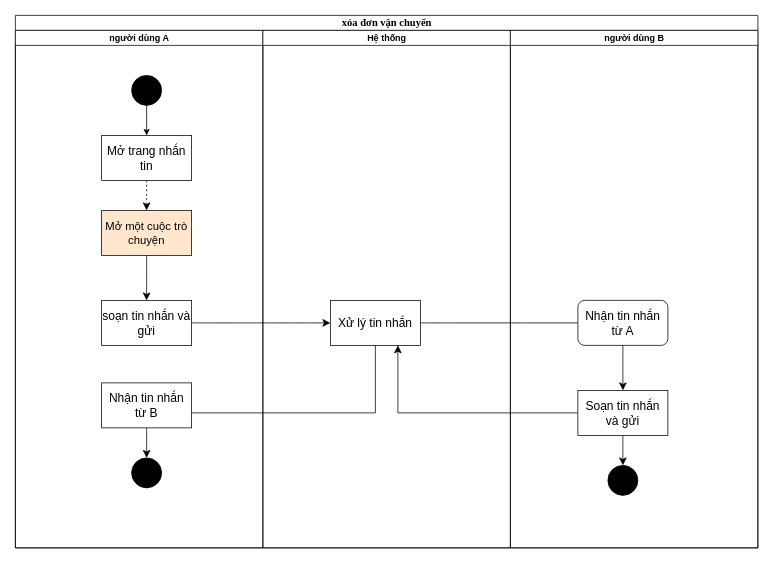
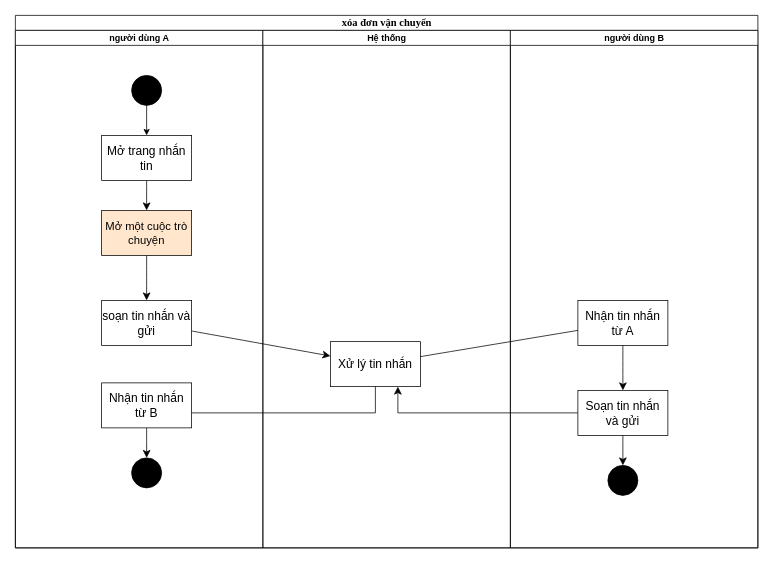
edge "Mở trang nhắn tin" -> "Mở một cuộc trò chuyện": style dashed -> solid
node "Xử lý tin nhắn": moved (375, 323) -> (375, 364)
node "Nhận tin nhắn từ A": shape rounded rectangle -> rectangle
